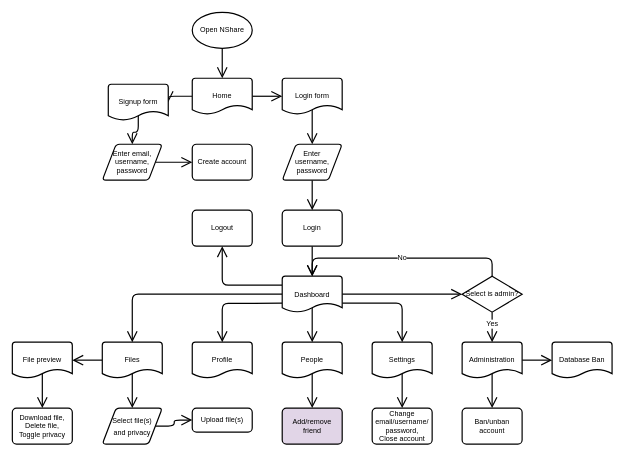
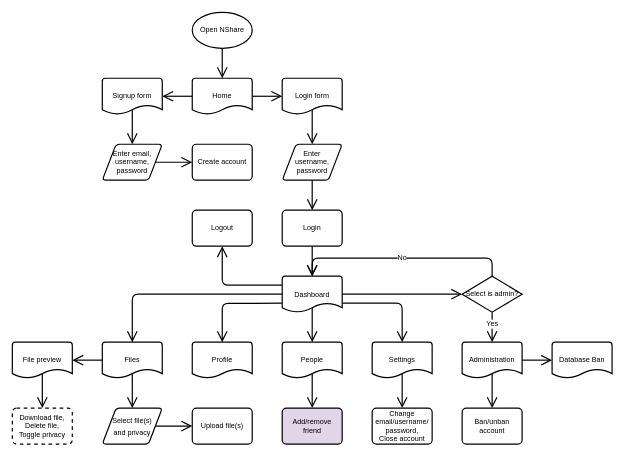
node "Signup form": moved (138, 102) -> (132, 96)
node "Upload file(s)": size 60x24 -> 60x36
node "Download file, Delete file, Toggle privacy": style solid -> dashed
